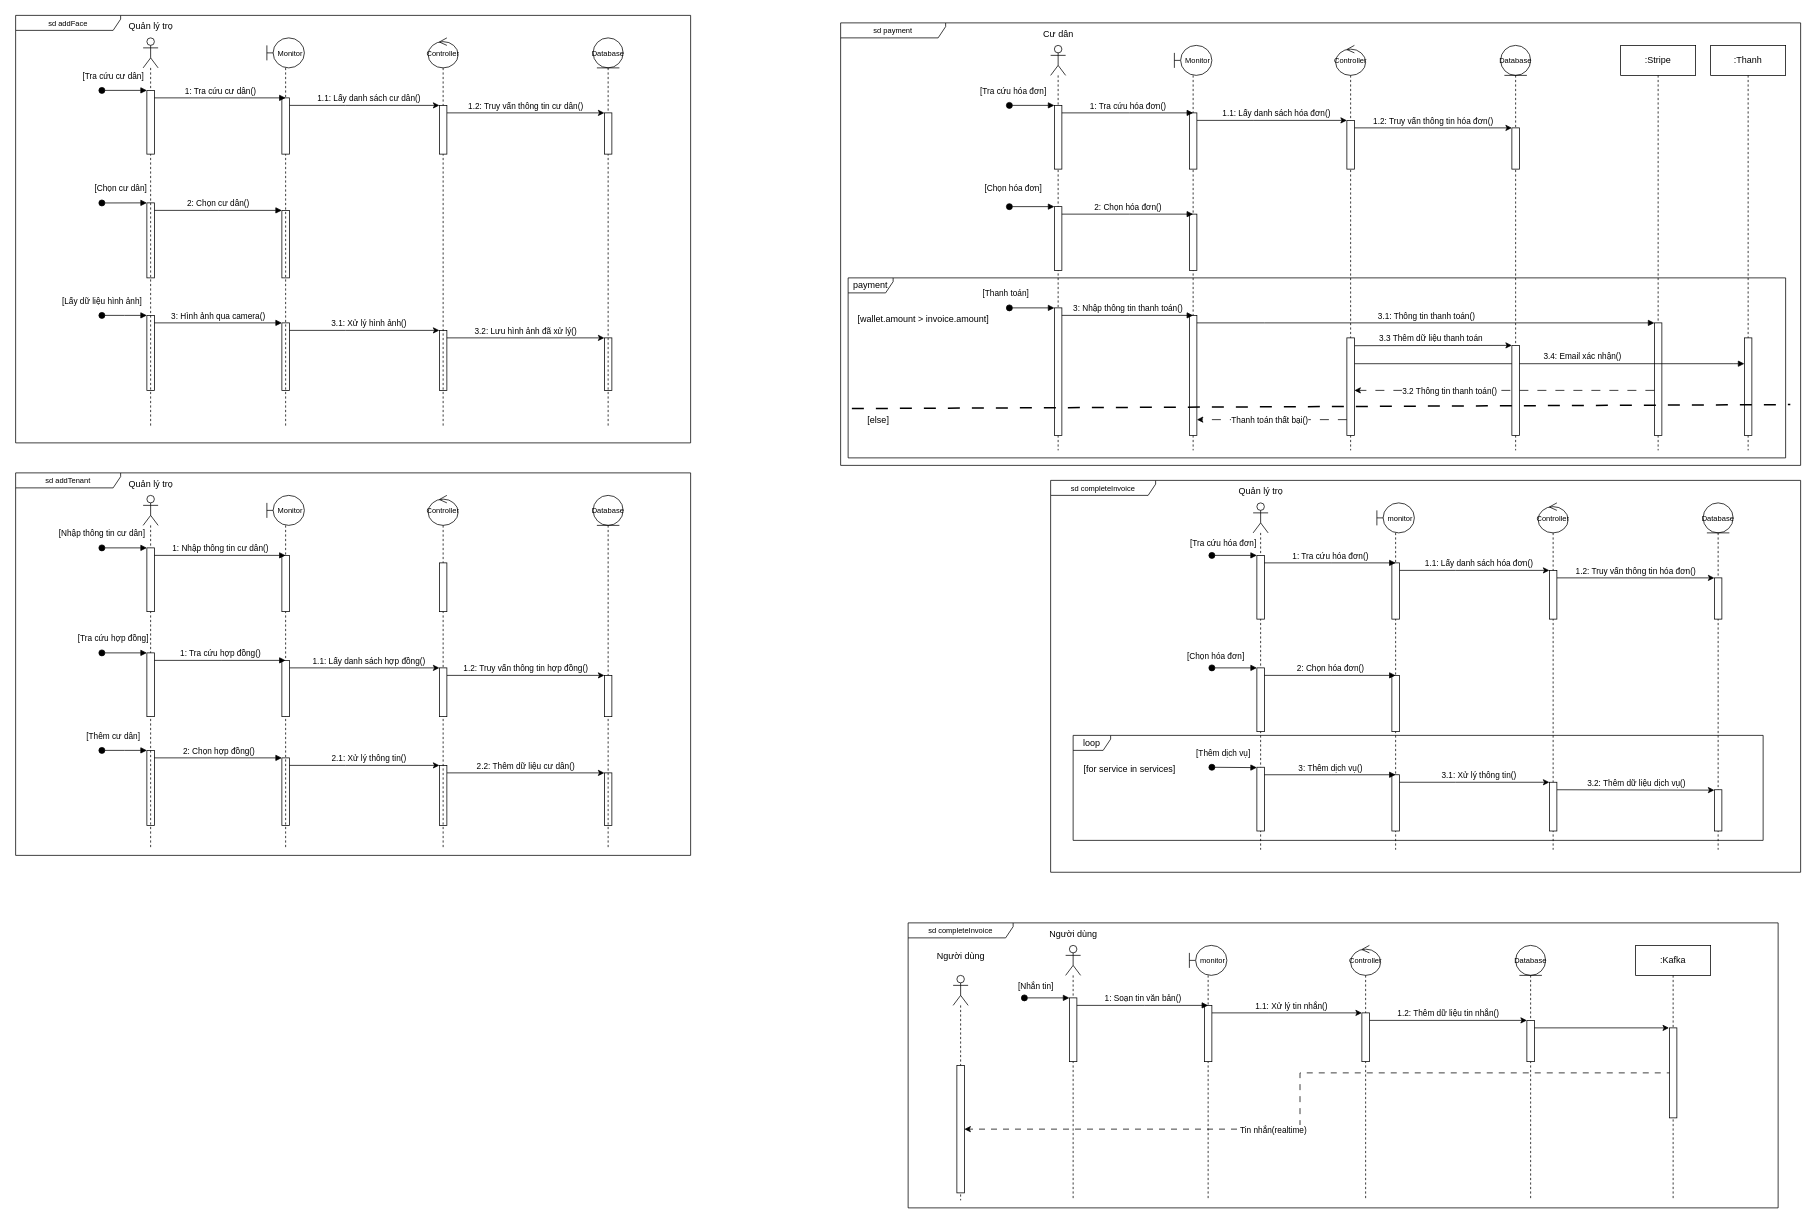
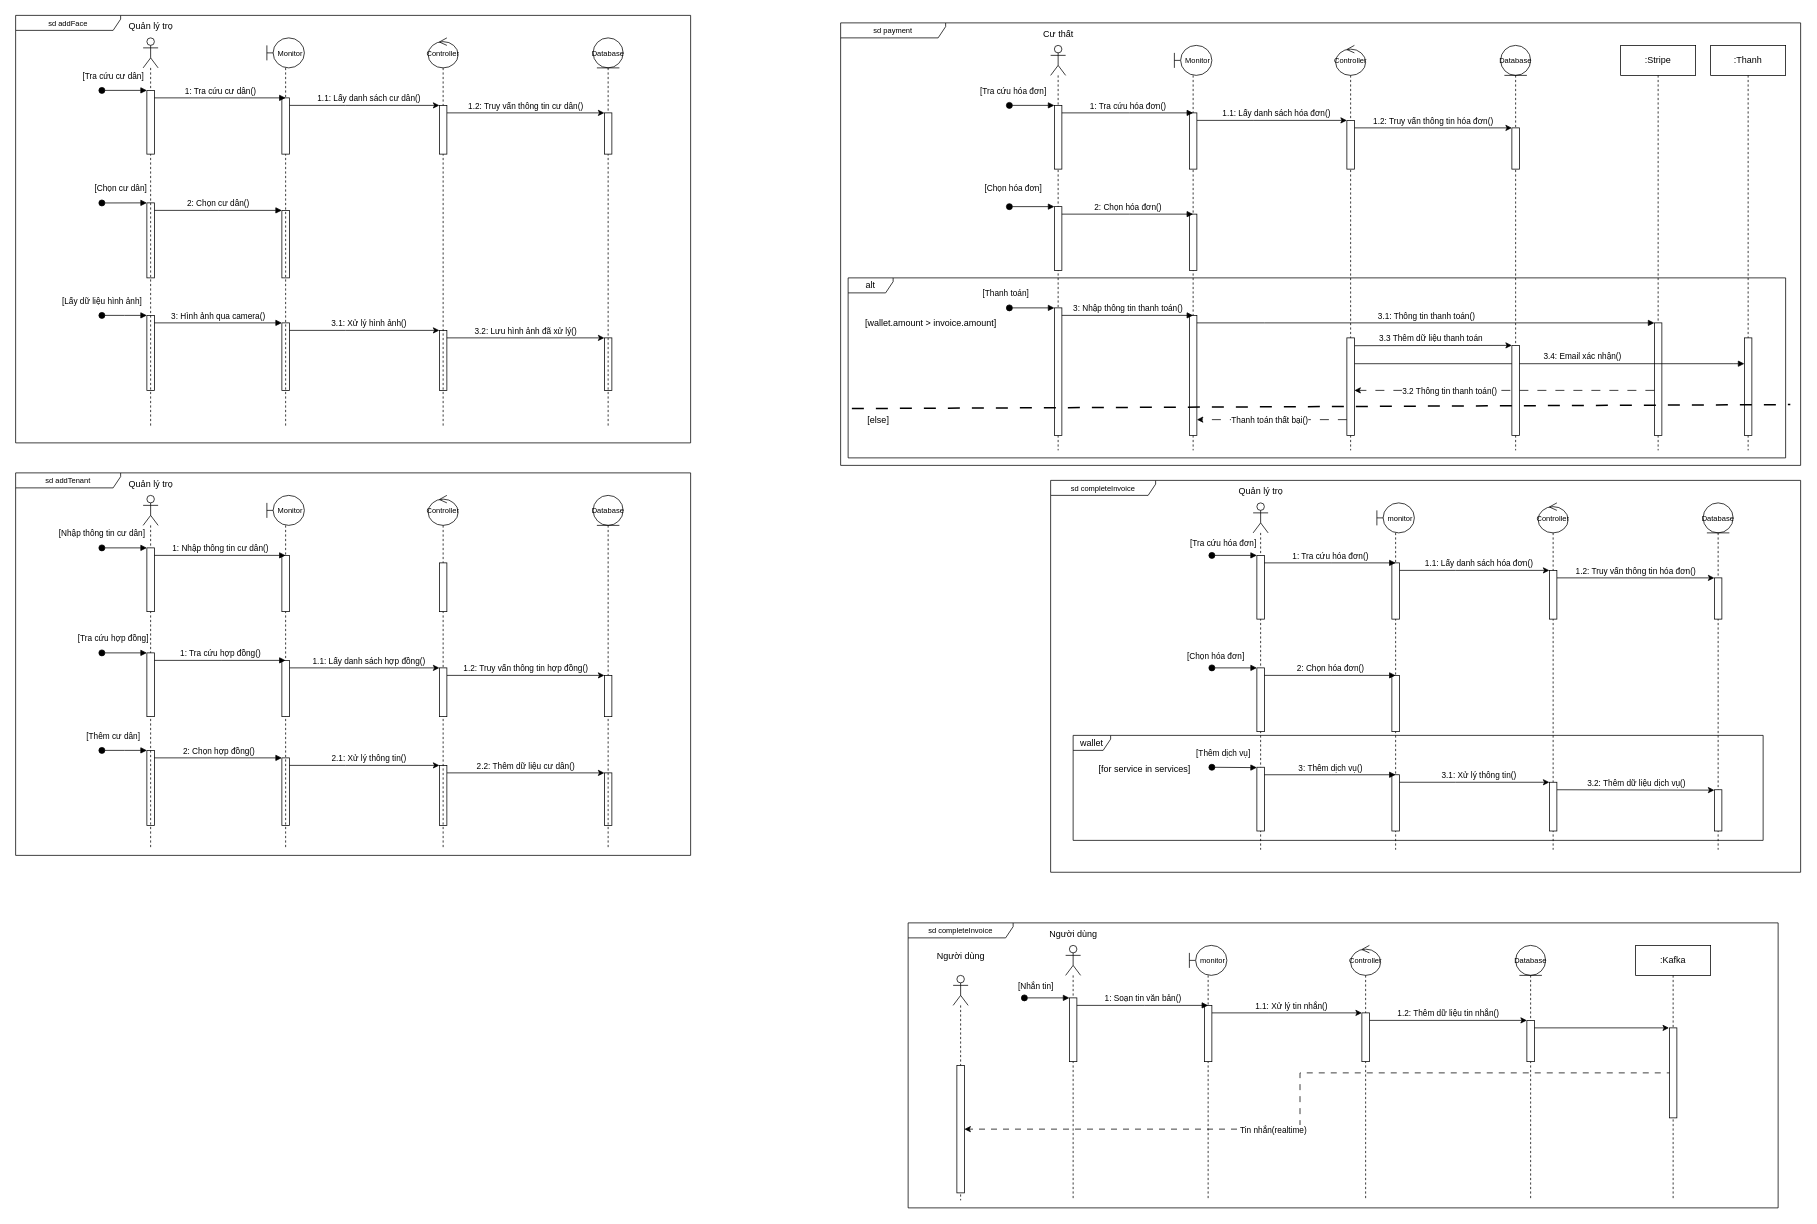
node "Cư dân": label "Cư dân" -> "Cư thất"
node "payment": label "payment" -> "alt"
node "[wallet.amount > invoice.amount]": moved (923, 319) -> (930, 323)
node "loop": label "loop" -> "wallet"
node "[for service in services]": moved (1129, 769) -> (1144, 769)
